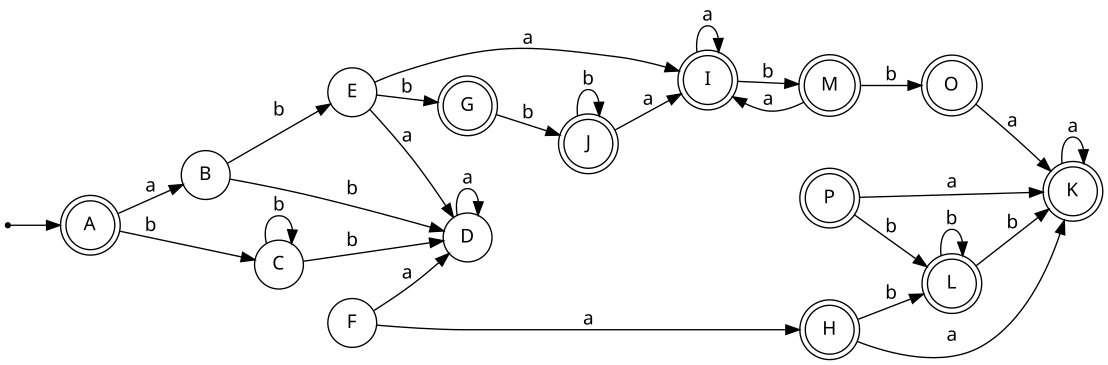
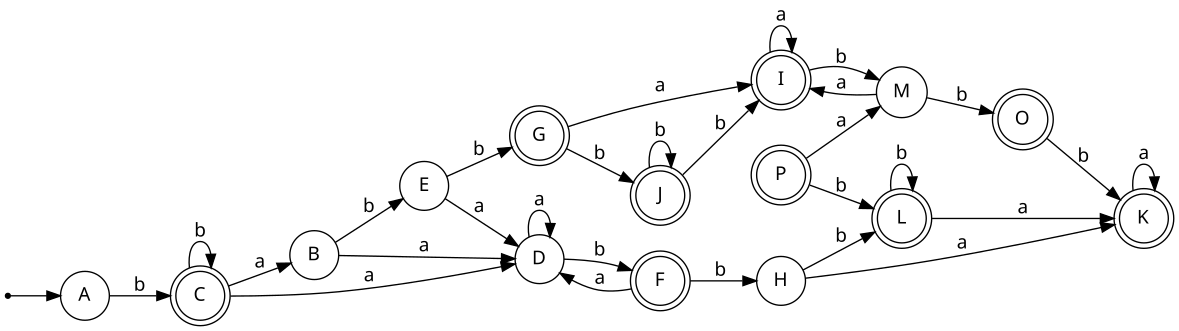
edge "E" -> "I": now "G" -> "I"
node "M": shape doublecircle -> circle
edge "J" -> "I": label "a" -> "b"
edge "O" -> "K": label "a" -> "b"
edge "B" -> "D": label "b" -> "a"
edge "P" -> "K": now "P" -> "M"
edge "A" -> "B": now "C" -> "B"
edge "L" -> "K": label "b" -> "a"
node "A": shape doublecircle -> circle
edge "C" -> "D": label "b" -> "a"
edge "D" -> "F": added, label "b"
node "C": shape circle -> doublecircle
edge "F" -> "H": label "a" -> "b"
node "F": shape circle -> doublecircle
node "H": shape doublecircle -> circle
